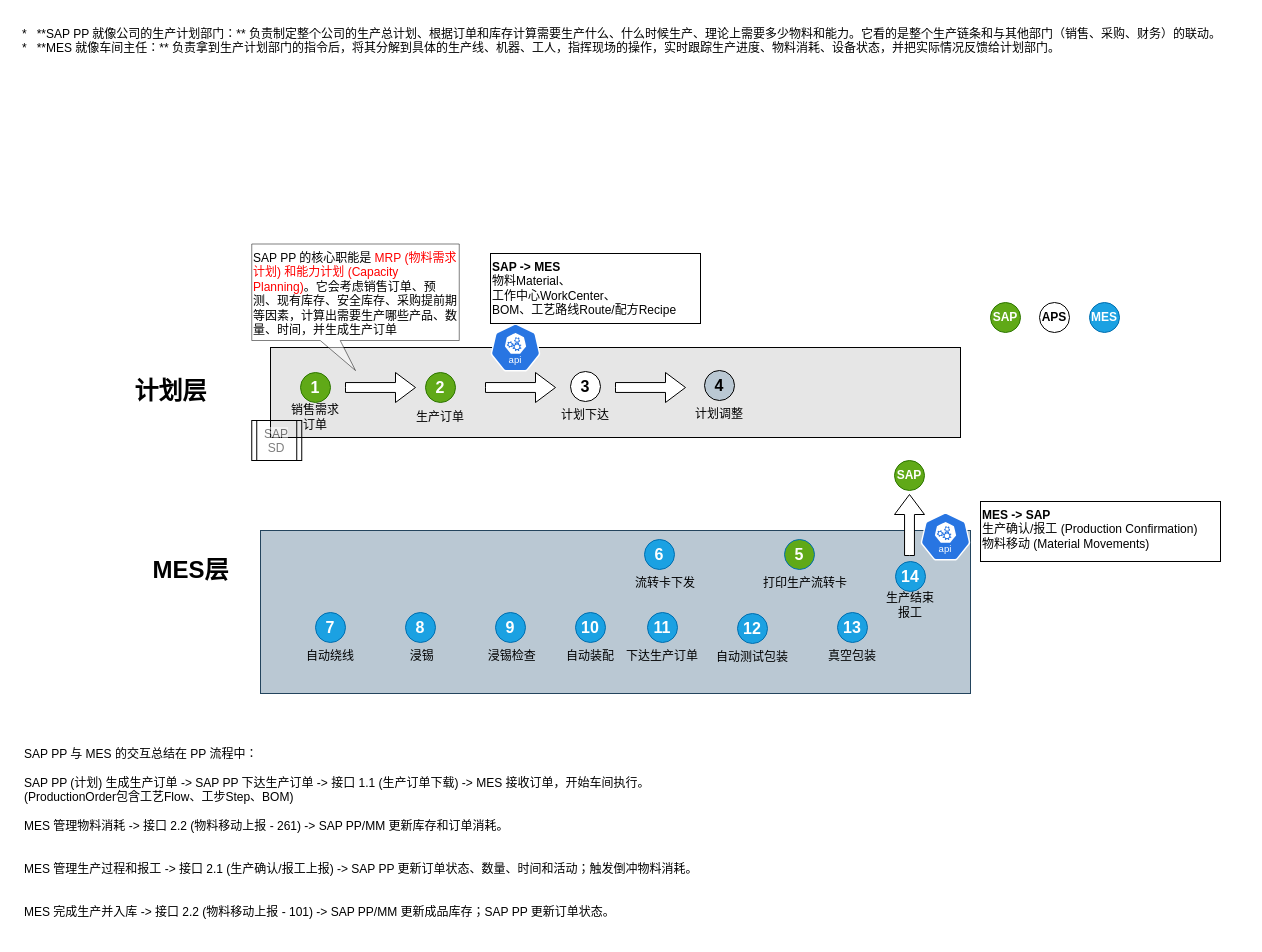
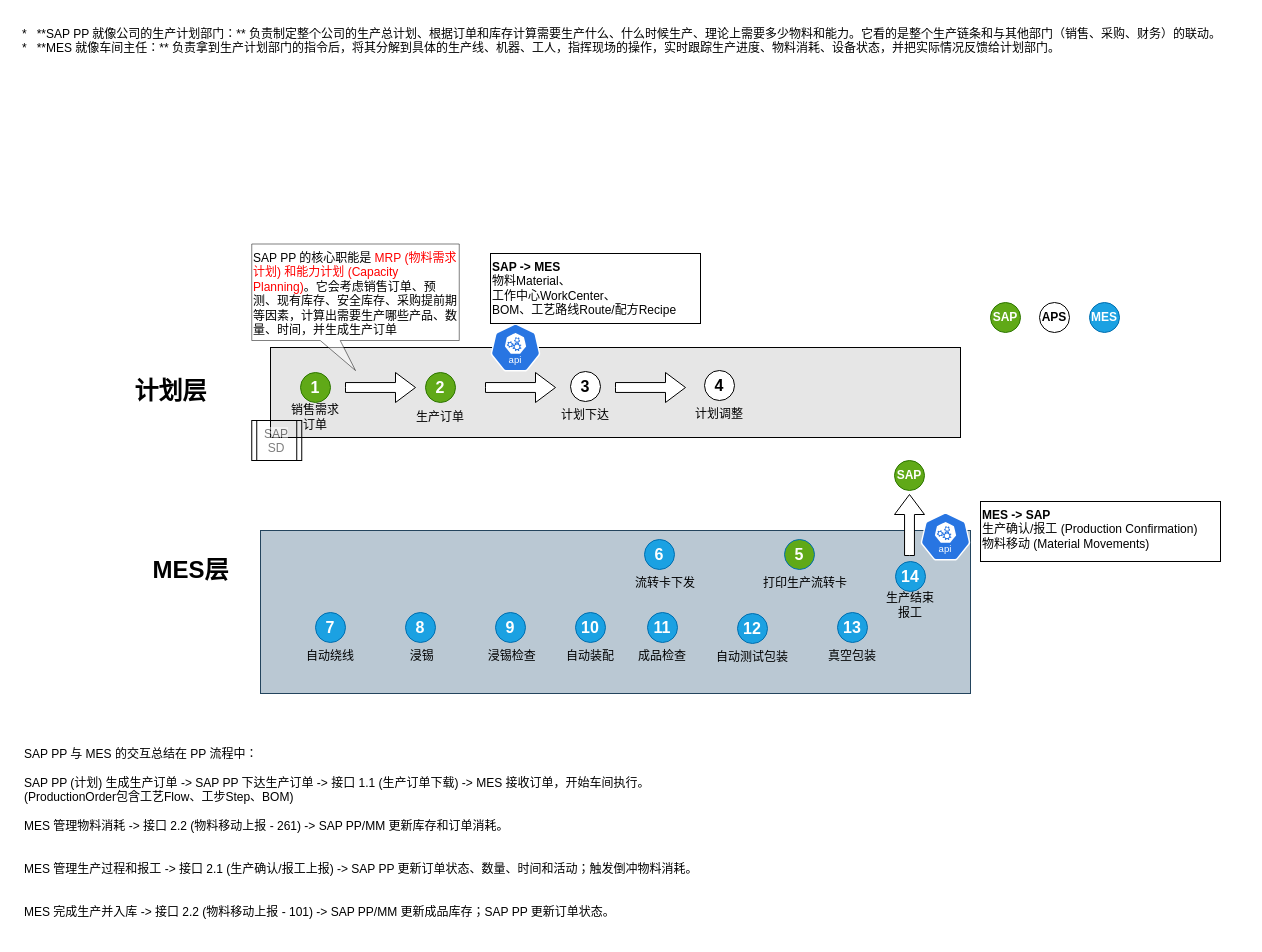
node "4": fillcolor #bac8d3 -> #ffffff
node "下达生产订单": label "下达生产订单" -> "成品检查"
